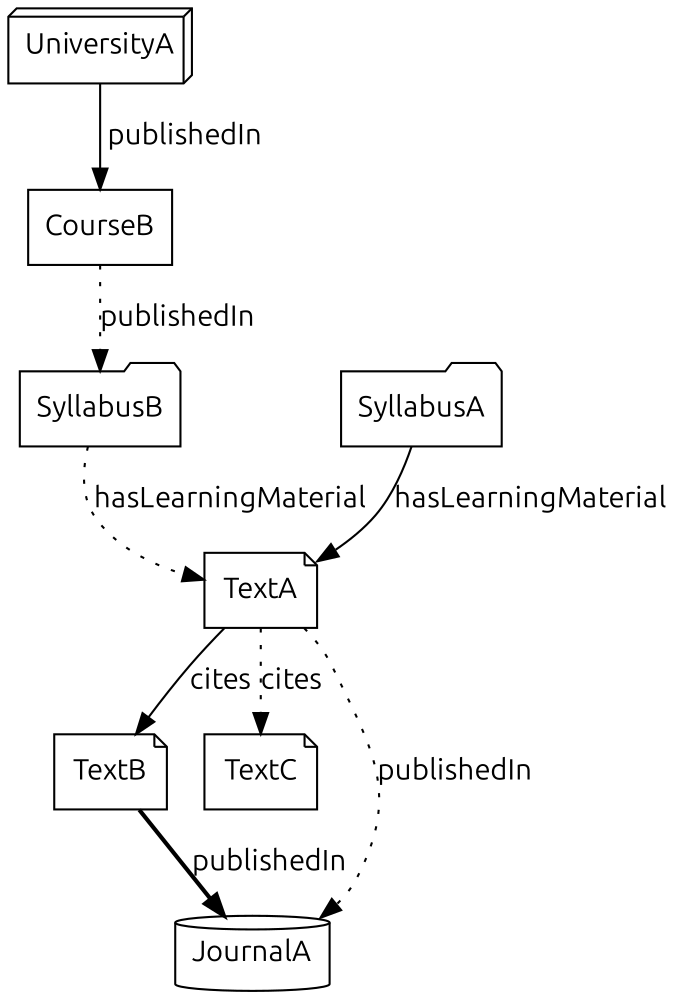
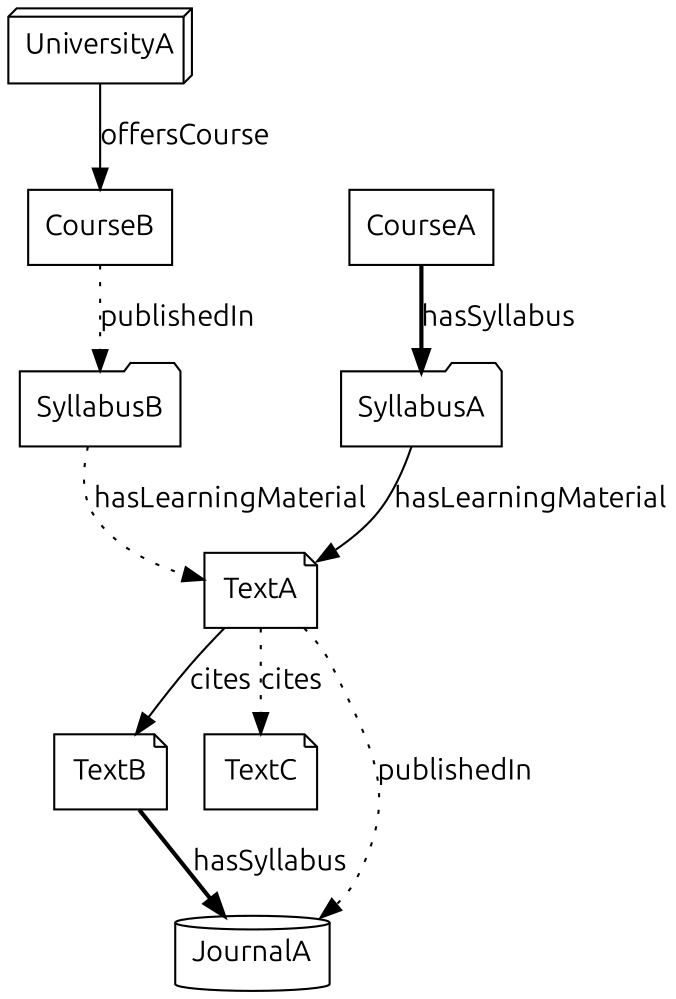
edge "UniversityA" -> "CourseB": label "publishedIn" -> "offersCourse"
node "CourseA": added
edge "TextB" -> "JournalA": label "publishedIn" -> "hasSyllabus"
